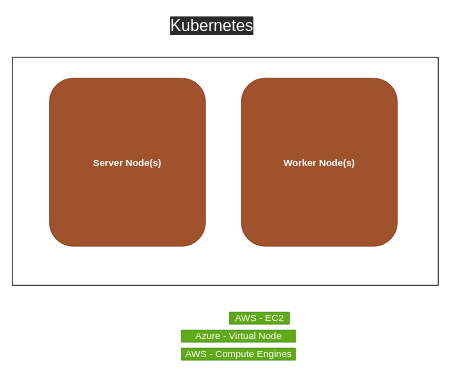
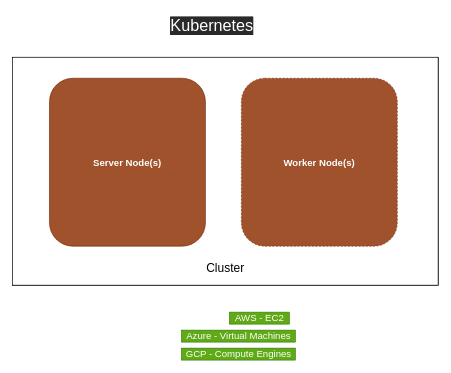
node "Worker Node(s)": style solid -> dashed
node "Cluster": added
node "Azure - Virtual Node": label "Azure - Virtual Node" -> "Azure - Virtual Machines"
node "AWS - Compute Engines": label "AWS - Compute Engines" -> "GCP - Compute Engines"
